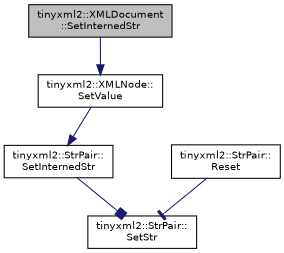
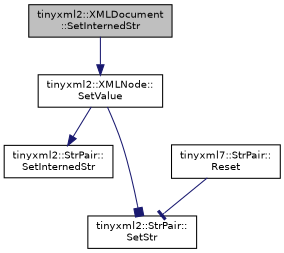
node "tinyxml2::StrPair:: Reset": label "tinyxml2::StrPair:: Reset" -> "tinyxml7::StrPair:: Reset"
edge "tinyxml2::StrPair:: SetInternedStr" -> "tinyxml2::StrPair:: SetStr": now "tinyxml2::XMLNode:: SetValue" -> "tinyxml2::StrPair:: SetStr"
